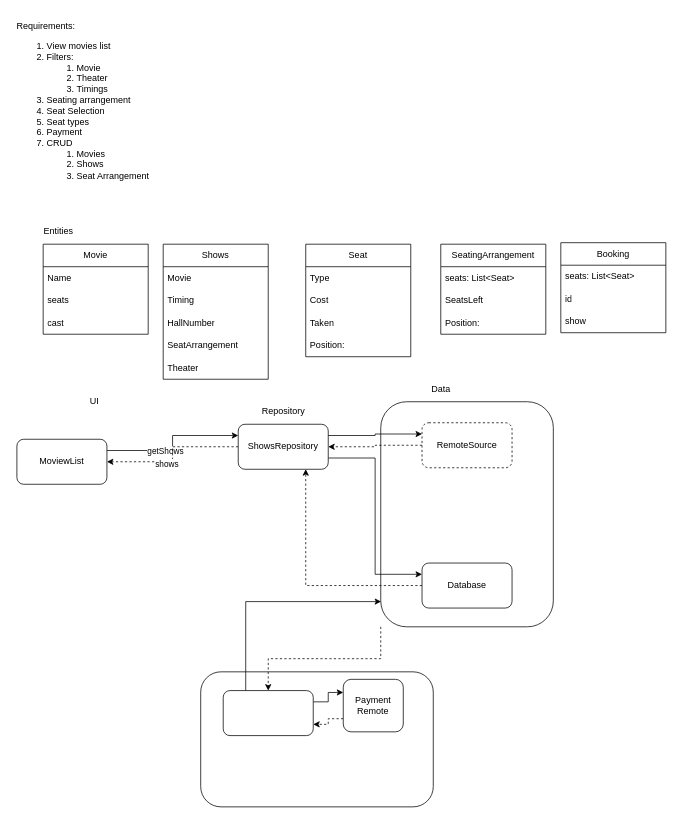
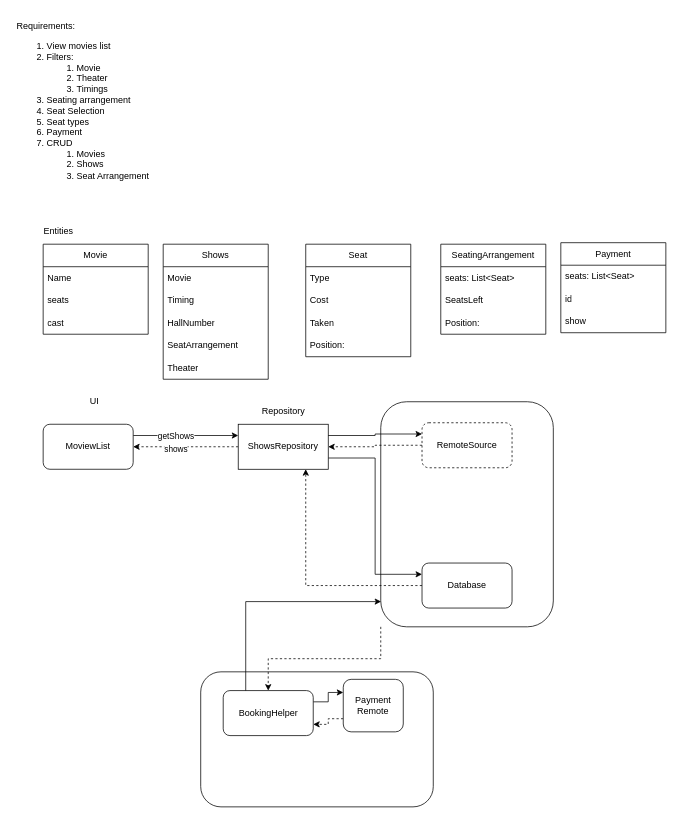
node "Booking": label "Booking" -> "Payment"
node "Data": removed
node "ShowsRepository": shape rounded rectangle -> rectangle
node "MoviewList": moved (62, 462) -> (88, 447)
node "BookingHelper": added
